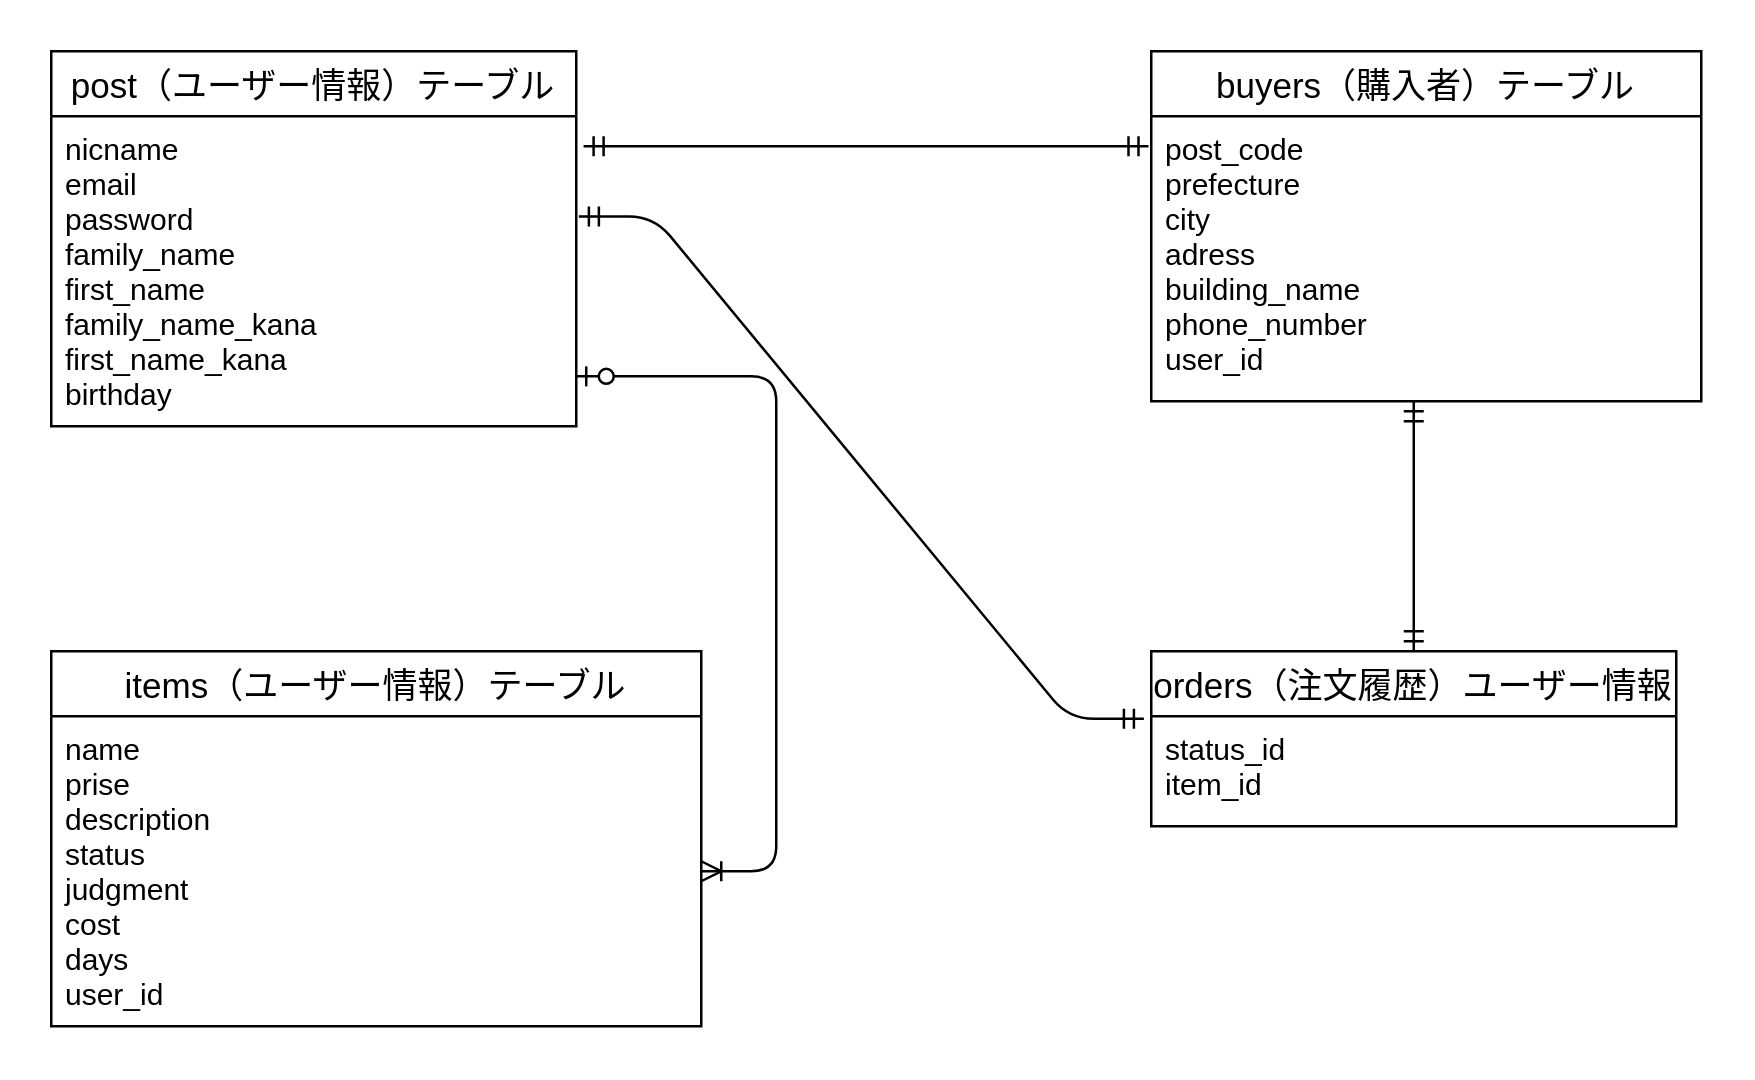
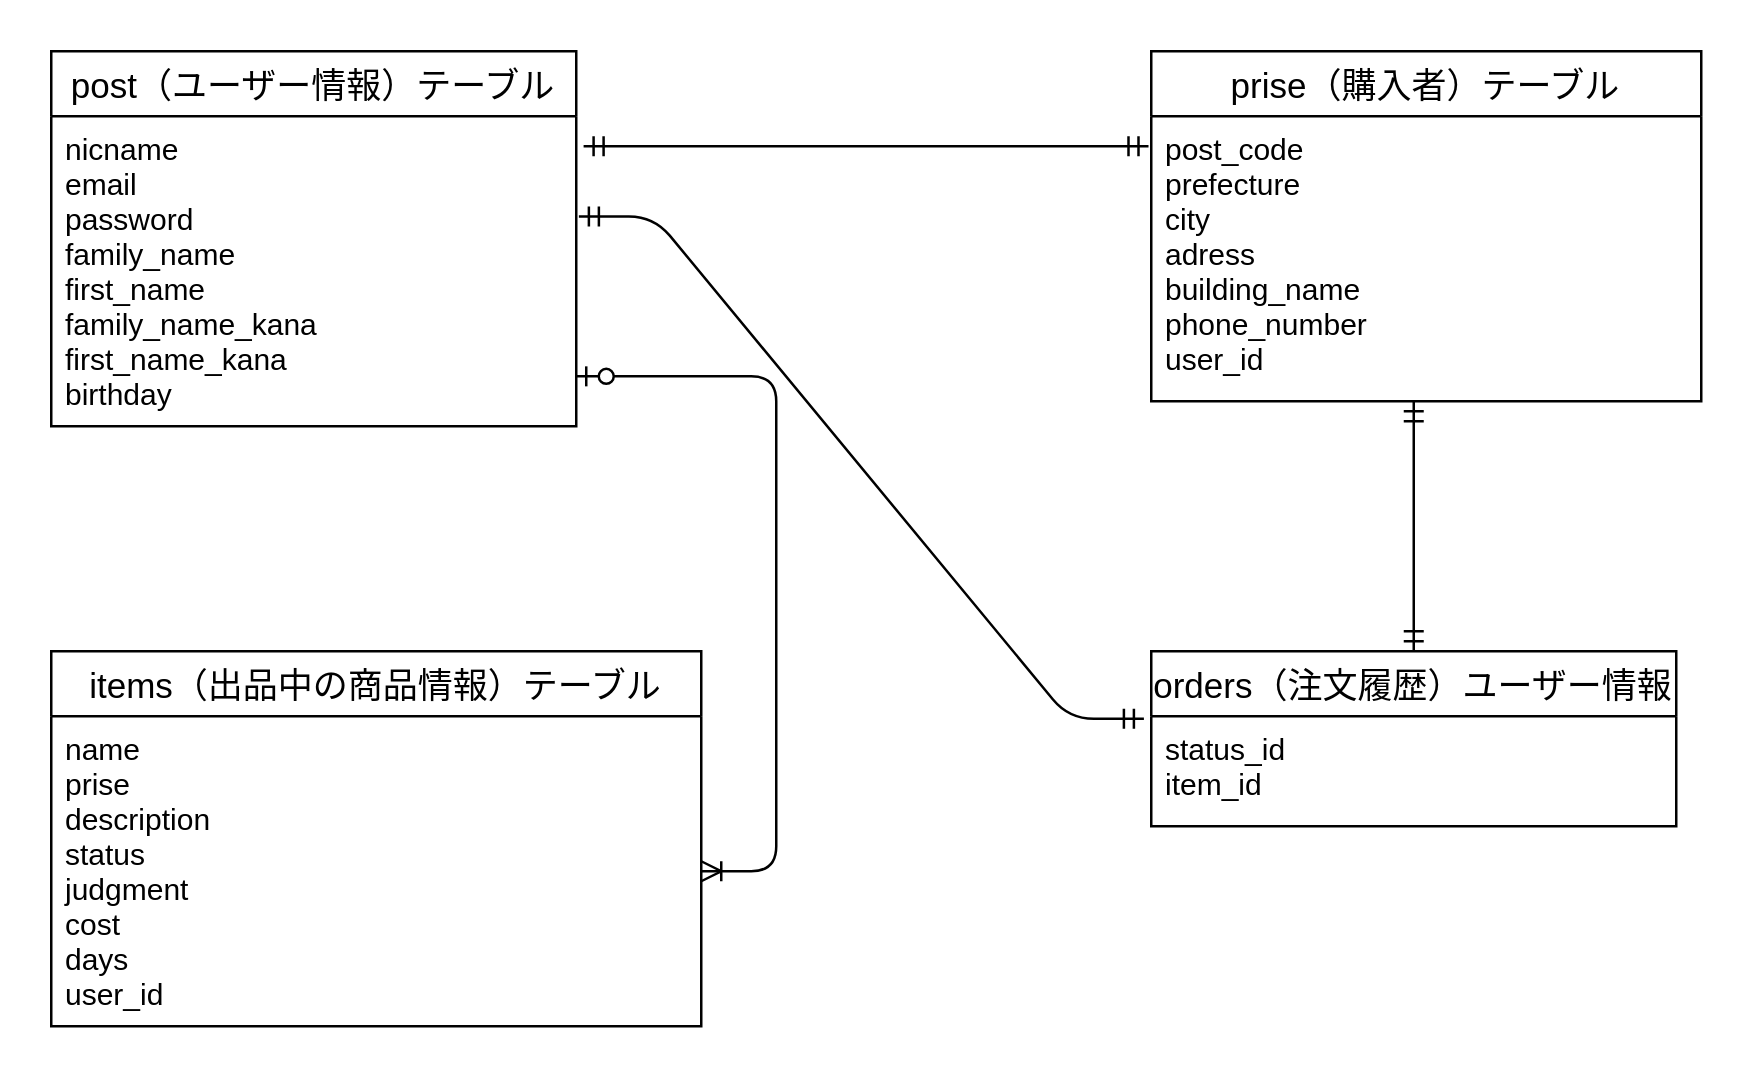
node "buyers（購入者）テーブル": label "buyers（購入者）テーブル" -> "prise（購入者）テーブル"
node "items（ユーザー情報）テーブル": label "items（ユーザー情報）テーブル" -> "items（出品中の商品情報）テーブル"
